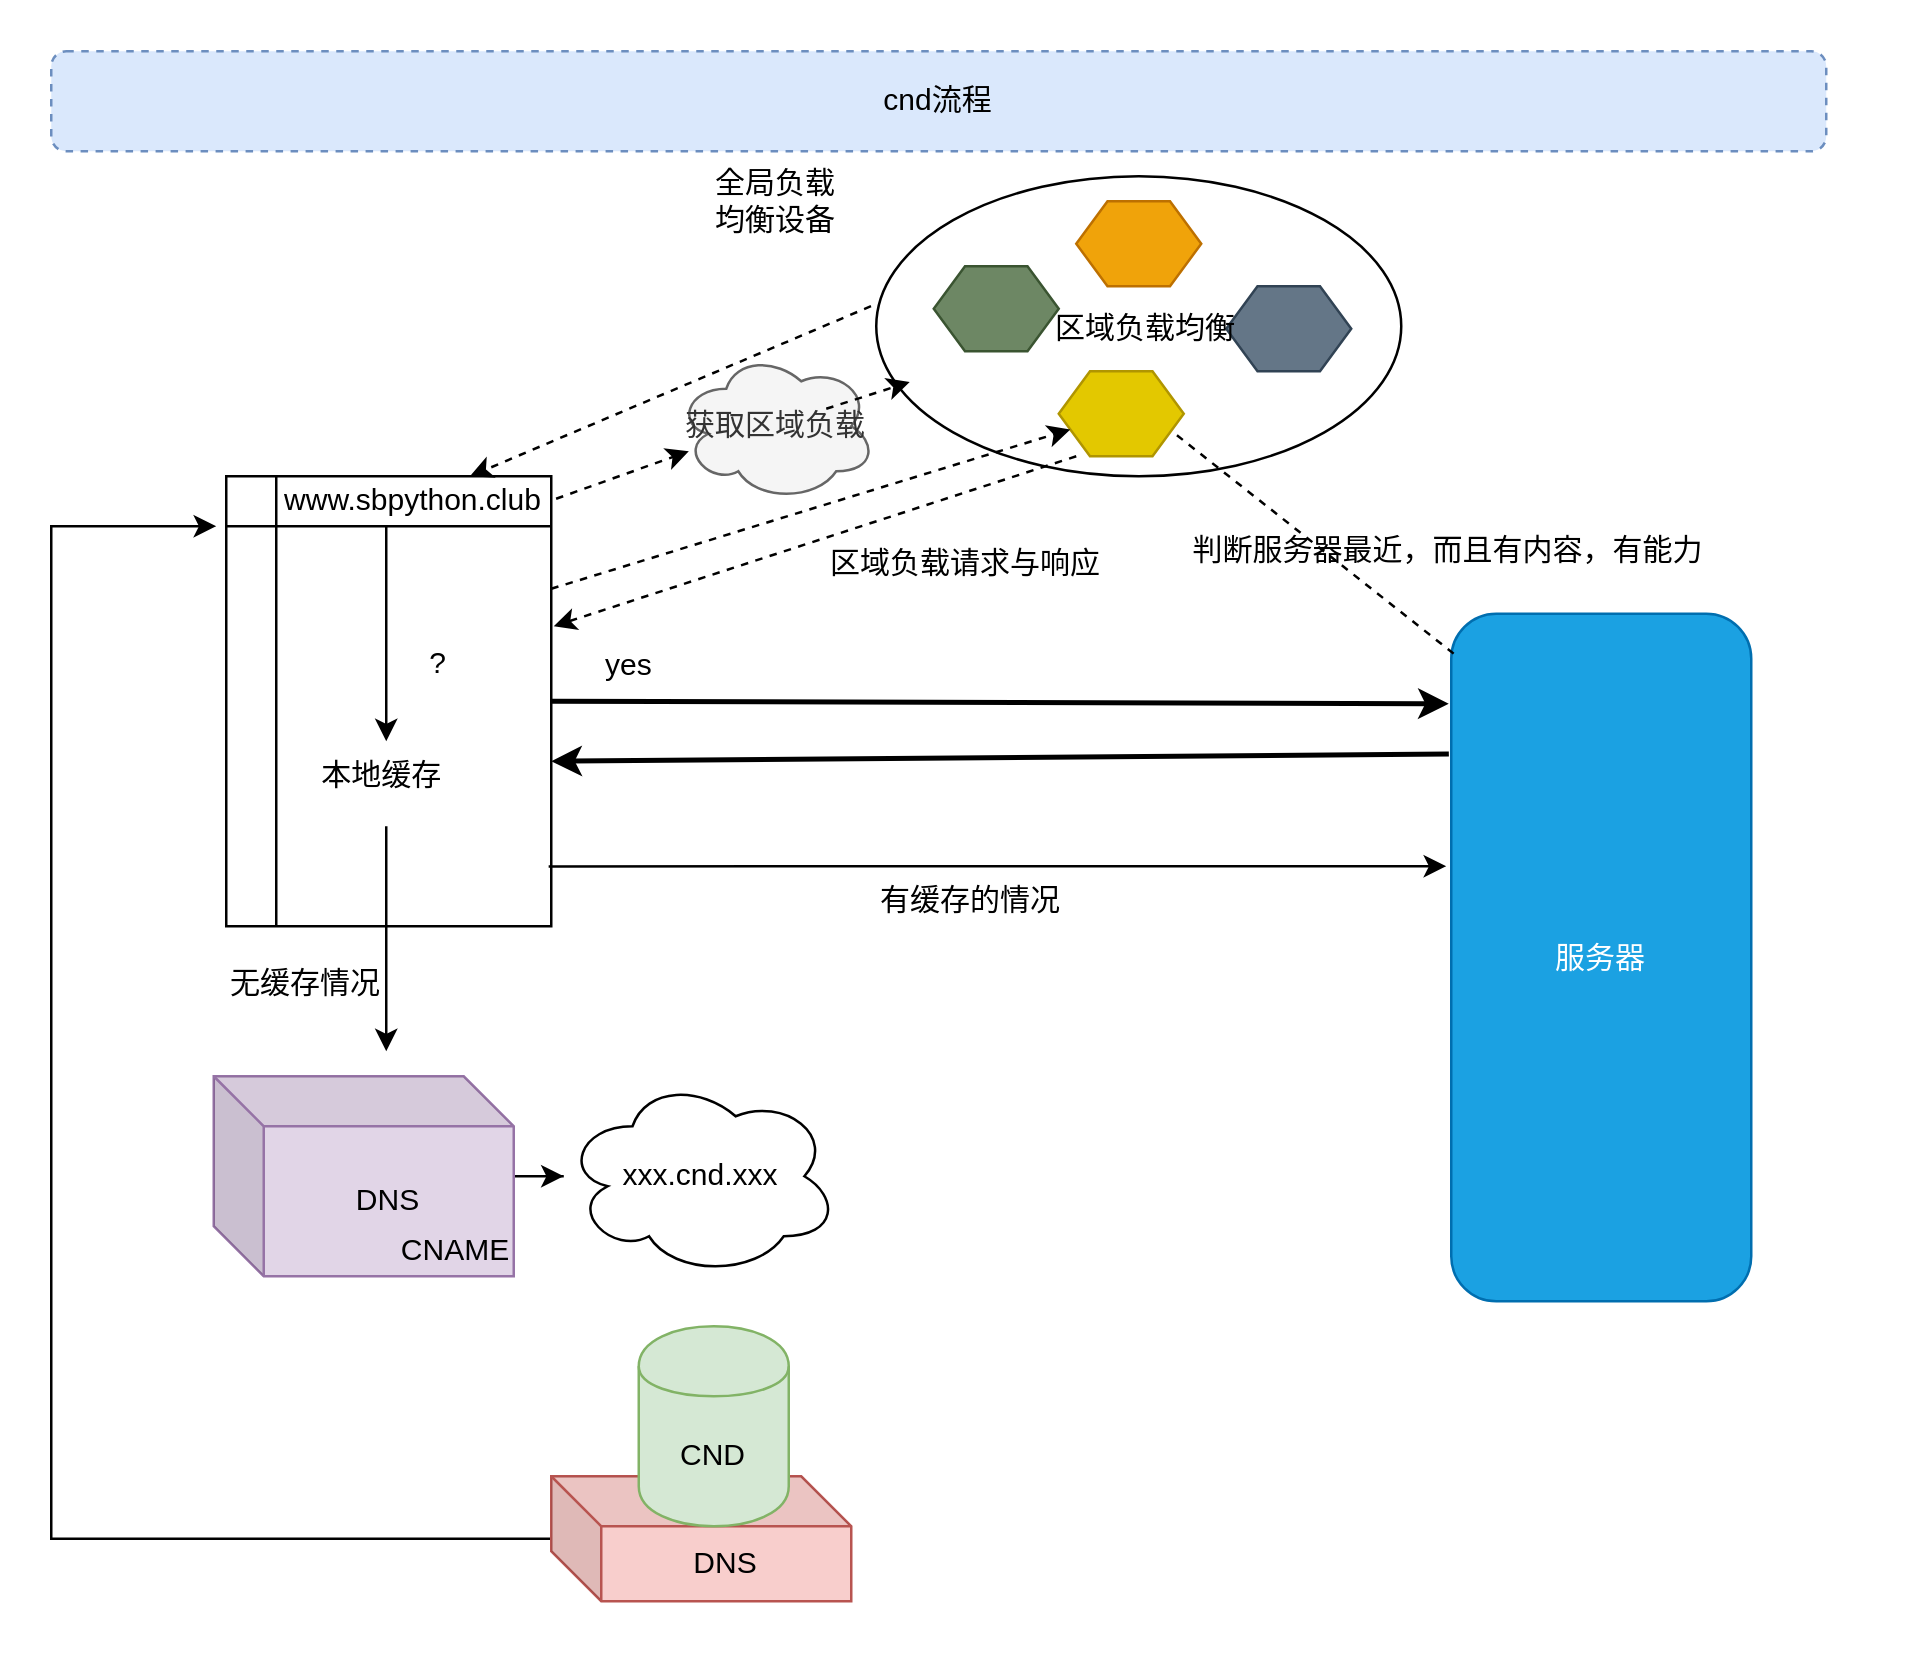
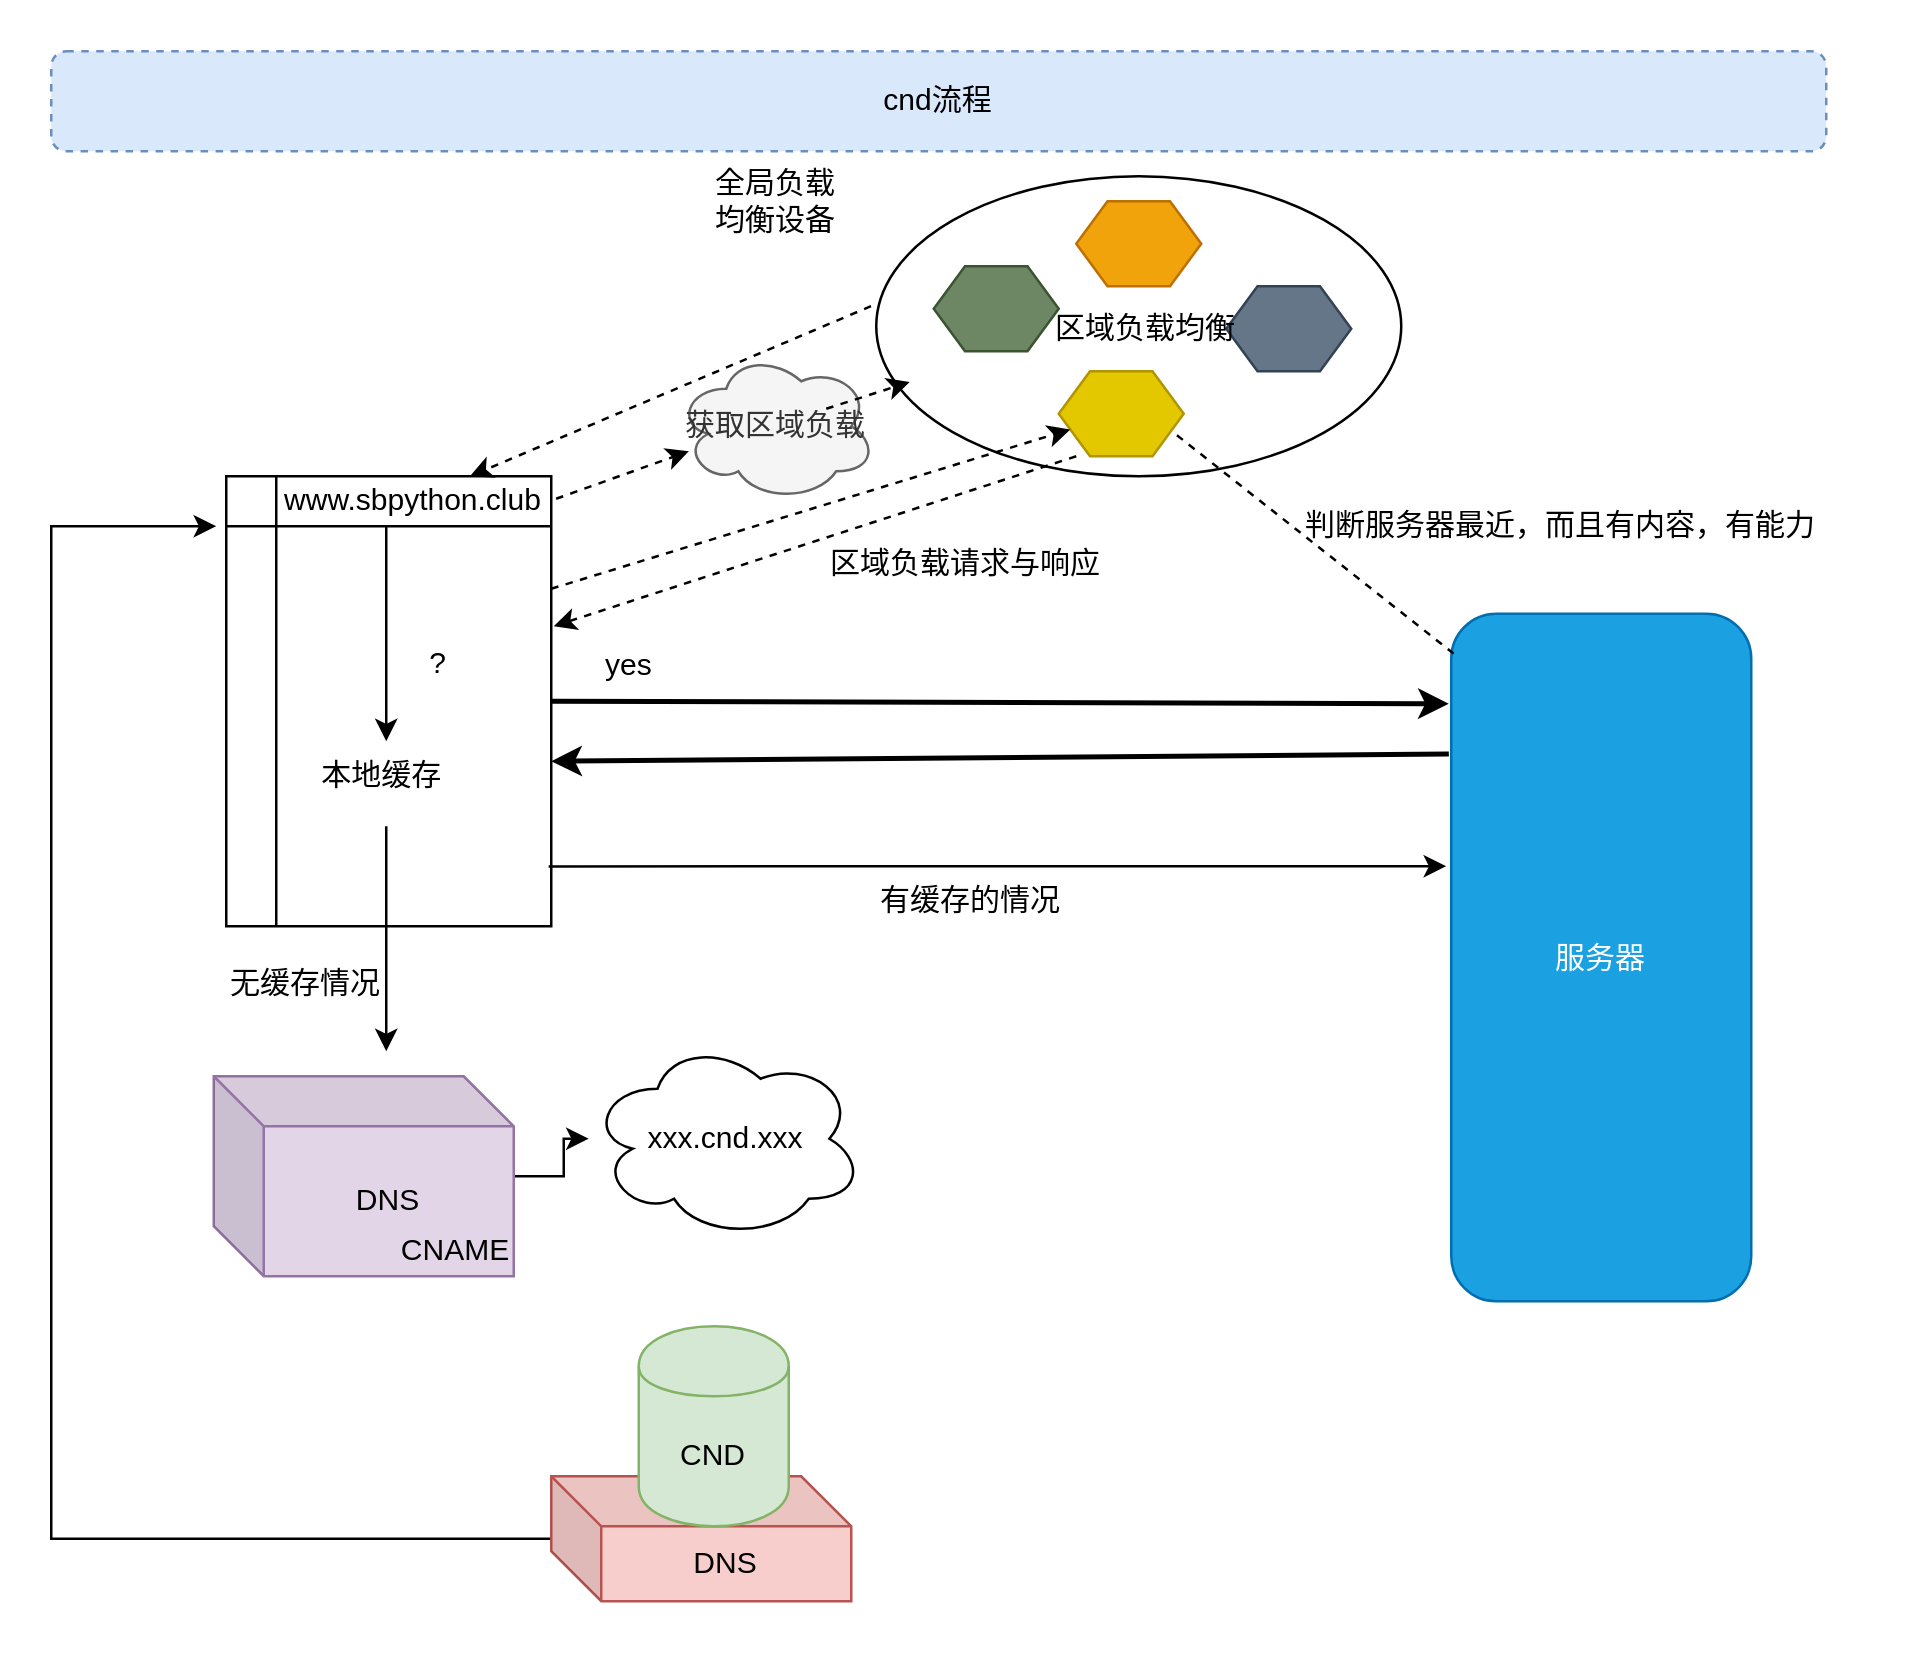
node "判断服务器最近，而且有内容，有能力": moved (1464, 551) -> (1576, 526)
node "xxx.cnd.xxx": moved (701, 1176) -> (726, 1139)
